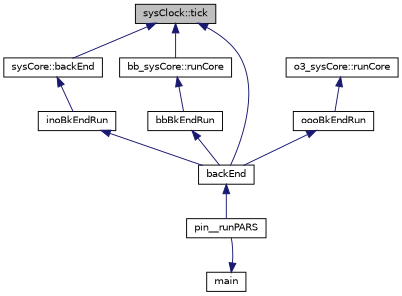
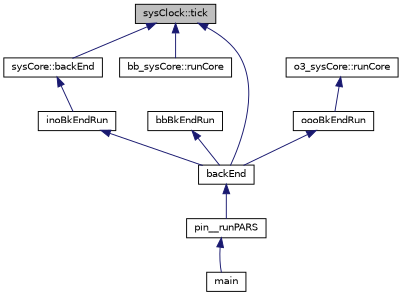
edge "bbBkEndRun" -> "bb_sysCore::runCore": removed
edge "pin__runPARS" -> "main": reversed
